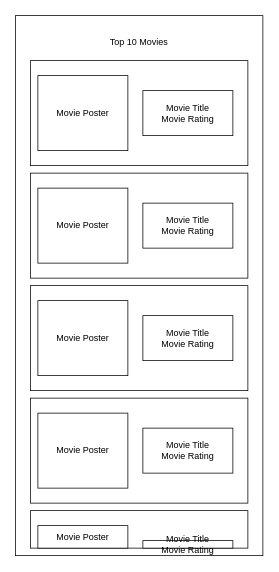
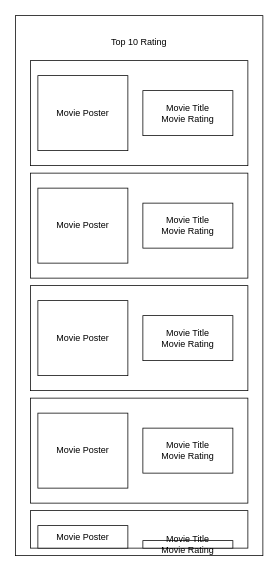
node "Top 10 Movies": label "Top 10 Movies" -> "Top 10 Rating"
